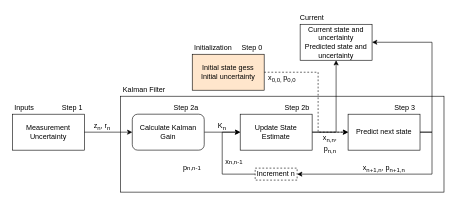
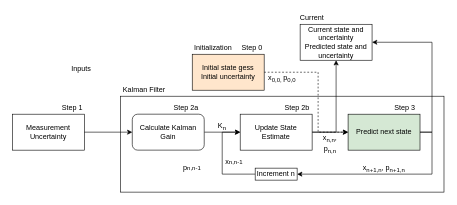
node "Inputs": moved (24, 108) -> (81, 69)
node "zn, rn": removed
node "Predict next state": fillcolor #ffffff -> #d5e8d4
node "Increment n": style dashed -> solid
